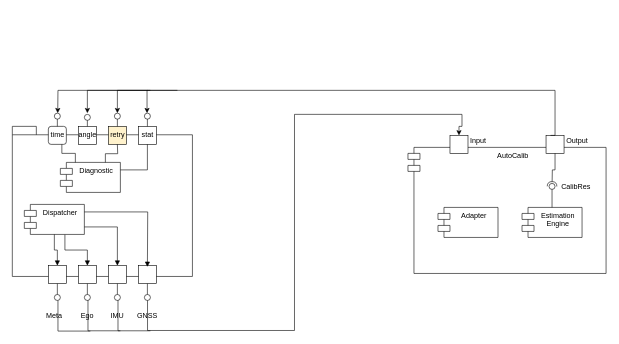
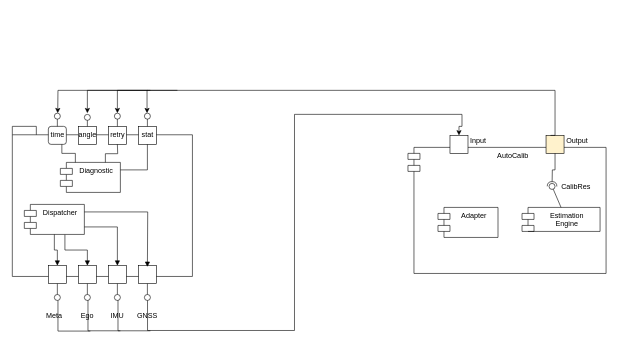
node "retry": fillcolor #fff2cc -> #ffffff
node "Output": fillcolor #ffffff -> #fff2cc
node "Estimation Engine": size 60x30 -> 78x24
